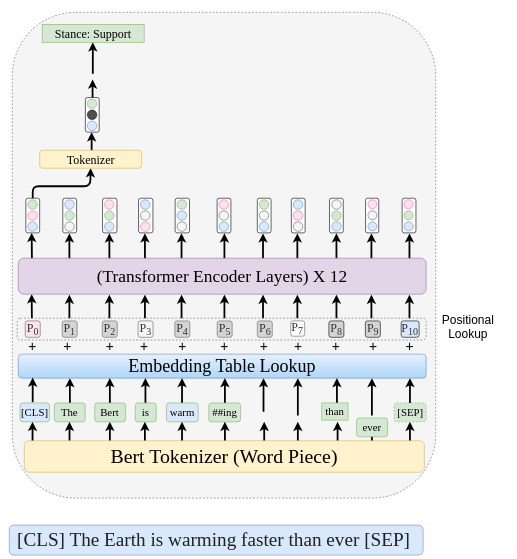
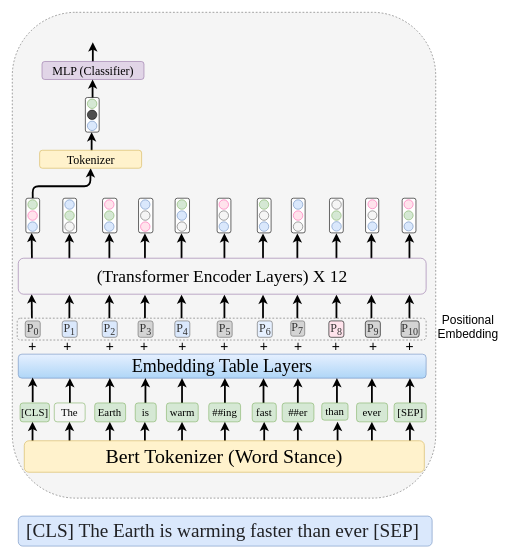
node "Stance: Support": removed
node "MLP (Classifier)": added
node "(Transformer Encoder Layers) X 12": fillcolor #e1d5e7 -> #f5f5f5
node "Positional Lookup": label "Positional Lookup" -> "Positional Embedding"
node "P0": fillcolor #ffe3ec -> #d4d4d4
node "P1": fillcolor #d4d4d4 -> #dae8fc
node "P2": fillcolor #d4d4d4 -> #dae8fc
node "P3": fillcolor #f5f5f5 -> #d4d4d4
node "P4": fillcolor #d4d4d4 -> #dae8fc
node "P6": fillcolor #d4d4d4 -> #e6f0ff
node "P7": fillcolor #ffffff -> #d4d4d4
node "P8": fillcolor #d4d4d4 -> #ffe3ec
node "P10": fillcolor #dae8fc -> #d4d4d4
node "Embedding Table Lookup": label "Embedding Table Lookup" -> "Embedding Table Layers"
node "than": shape rectangle -> rounded rectangle
node "[CLS]": fillcolor #dae8fc -> #d5e8d4
node "The": fillcolor #d5e8d4 -> #f5f5f5
node "Bert": label "Bert" -> "Earth"
node "warm": fillcolor #dae8fc -> #d5e8d4
node "fast": added
node "##er": added
node "[SEP]": style dashed -> solid
node "ever": moved (372, 428) -> (372, 413)
node "Bert Tokenizer (Word Piece)": label "Bert Tokenizer (Word Piece)" -> "Bert Tokenizer (Word Stance)"
node "[CLS] The Earth is warming faster than ever [SEP]": moved (216, 540) -> (225, 531)
